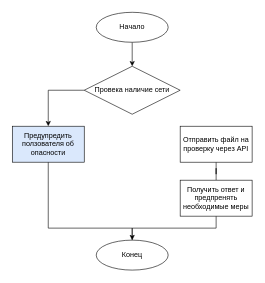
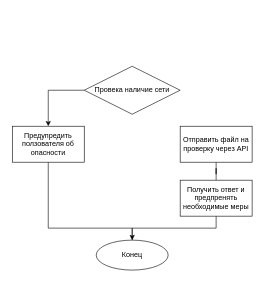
node "Начало": removed
edge "Начало" -> "Провека наличие сети": removed
node "Предупредить ползователя об опасности": fillcolor #dae8fc -> #ffffff
